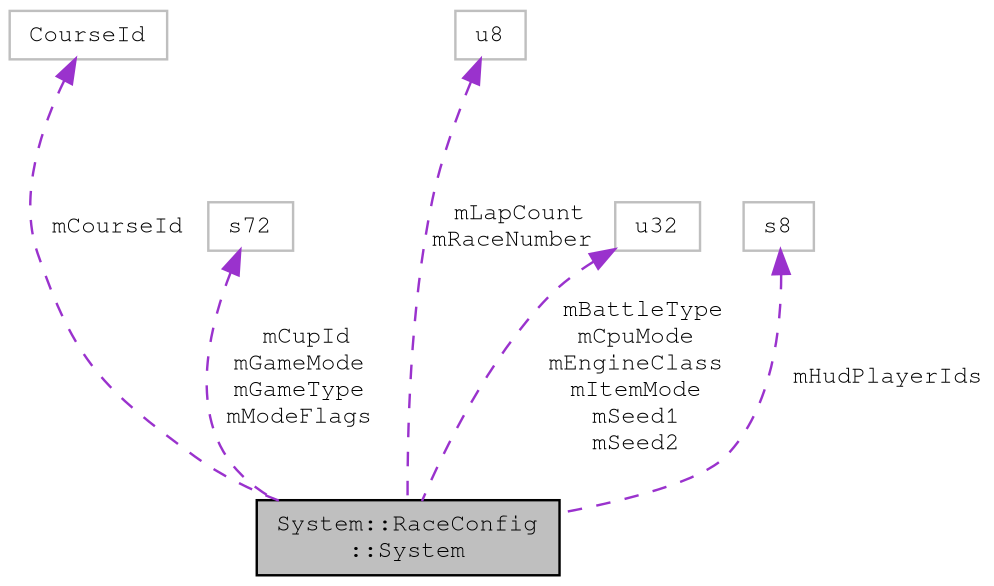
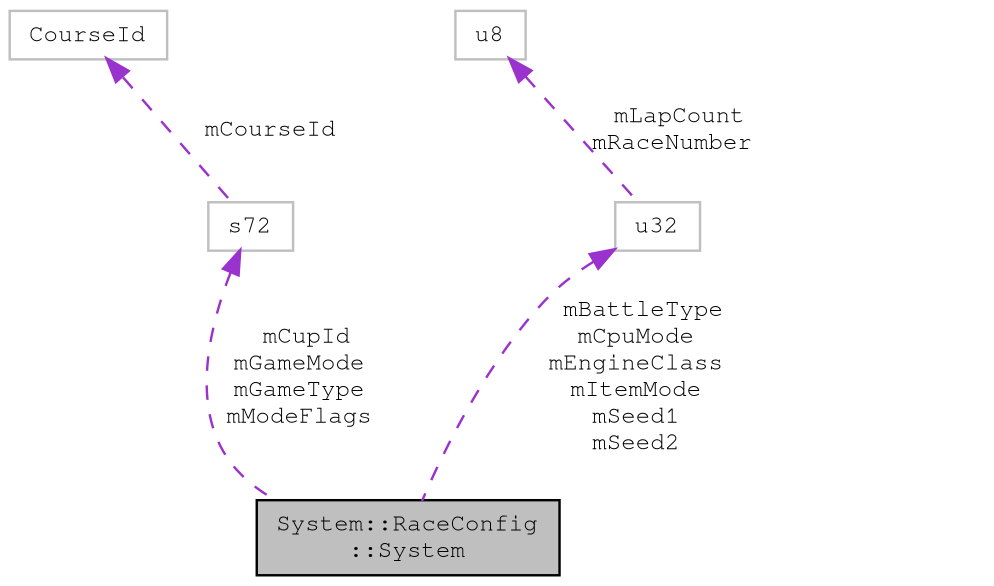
node "s8": removed
edge "System::RaceConfig ::System" -> "u8": now "u32" -> "u8"
edge "System::RaceConfig ::System" -> "CourseId": now "s72" -> "CourseId"
